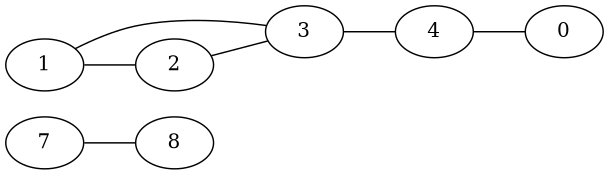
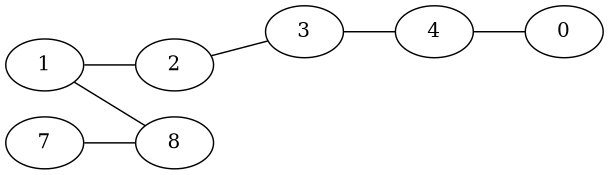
edge "3" -- "1": now "8" -- "1"
